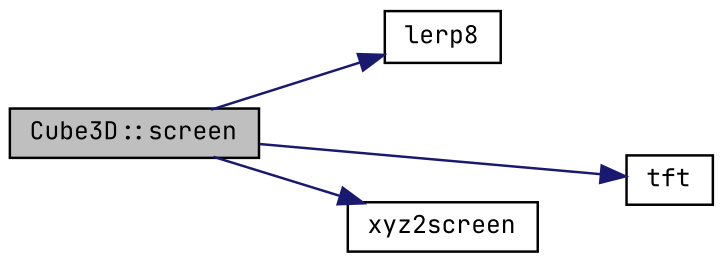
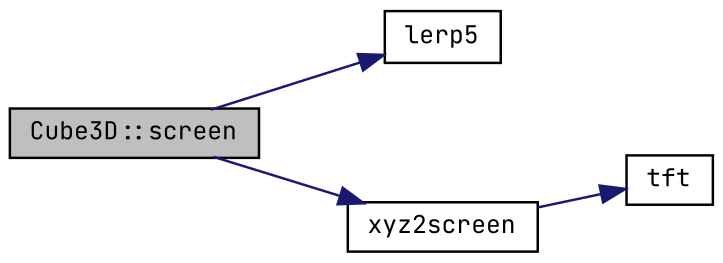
node "lerp8": label "lerp8" -> "lerp5"
edge "Cube3D::screen" -> "tft": now "xyz2screen" -> "tft"
